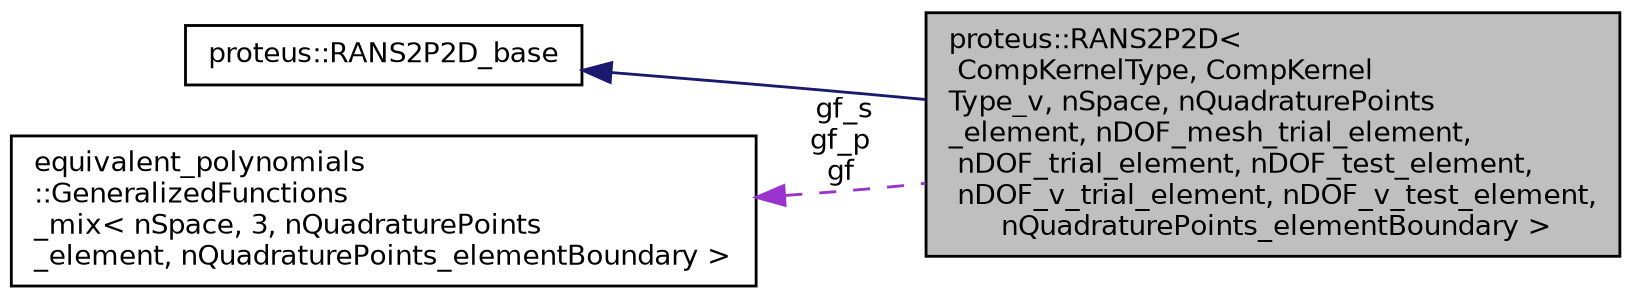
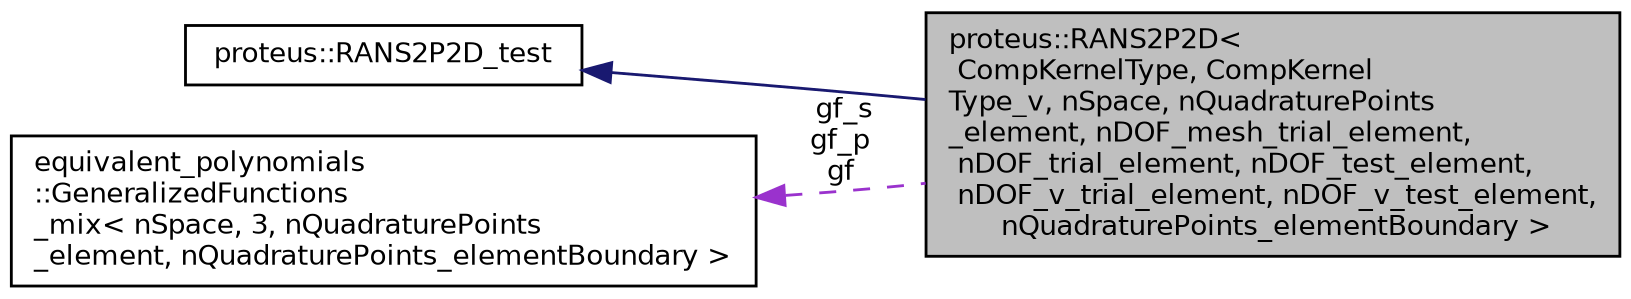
node "proteus::RANS2P2D_base": label "proteus::RANS2P2D_base" -> "proteus::RANS2P2D_test"
